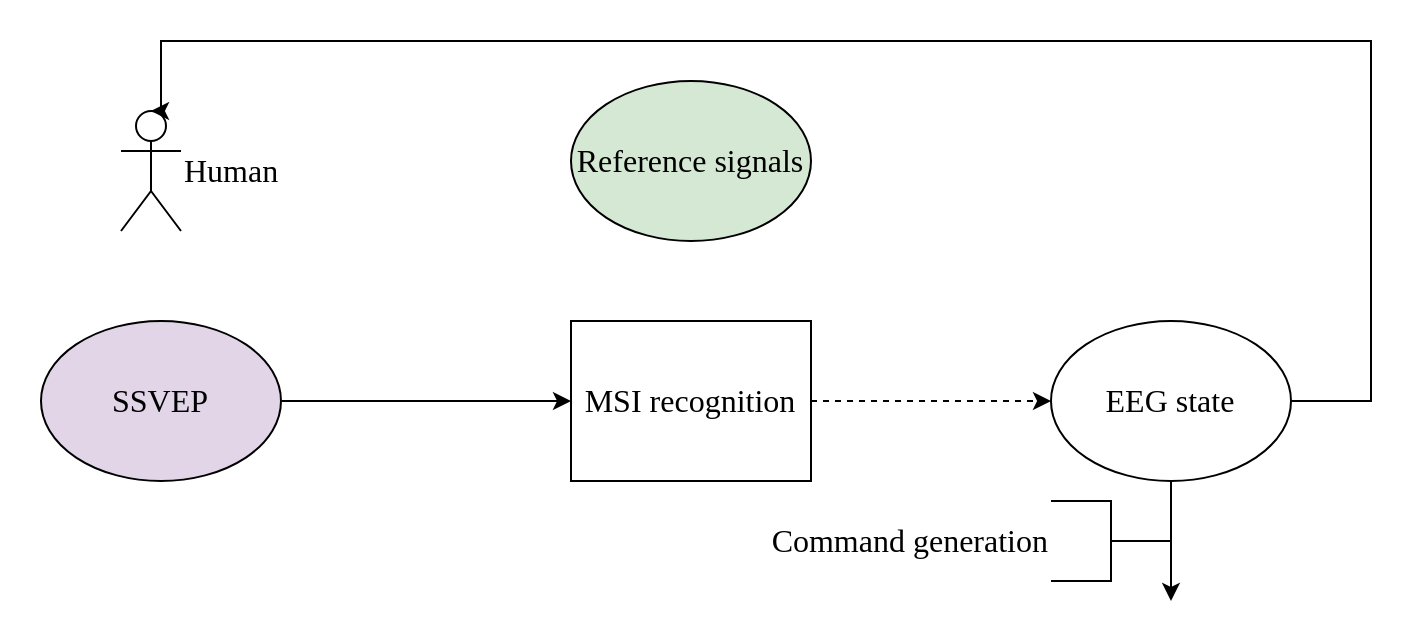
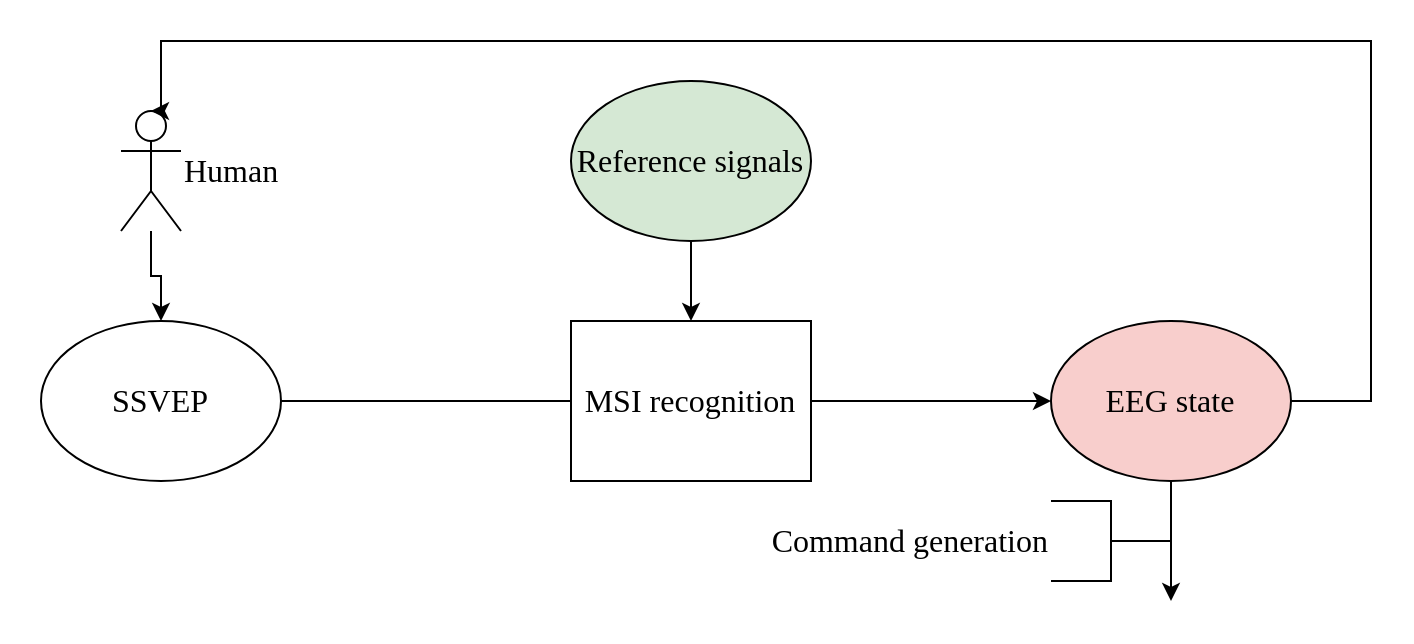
edge "Human" -> "SSVEP": added
edge "Reference signals" -> "MSI recognition": added
node "SSVEP": fillcolor #e1d5e7 -> #ffffff
edge "SSVEP" -> "MSI recognition": arrowhead classic -> none
edge "MSI recognition" -> "EEG state": style dashed -> solid
node "EEG state": fillcolor #ffffff -> #f8cecc
